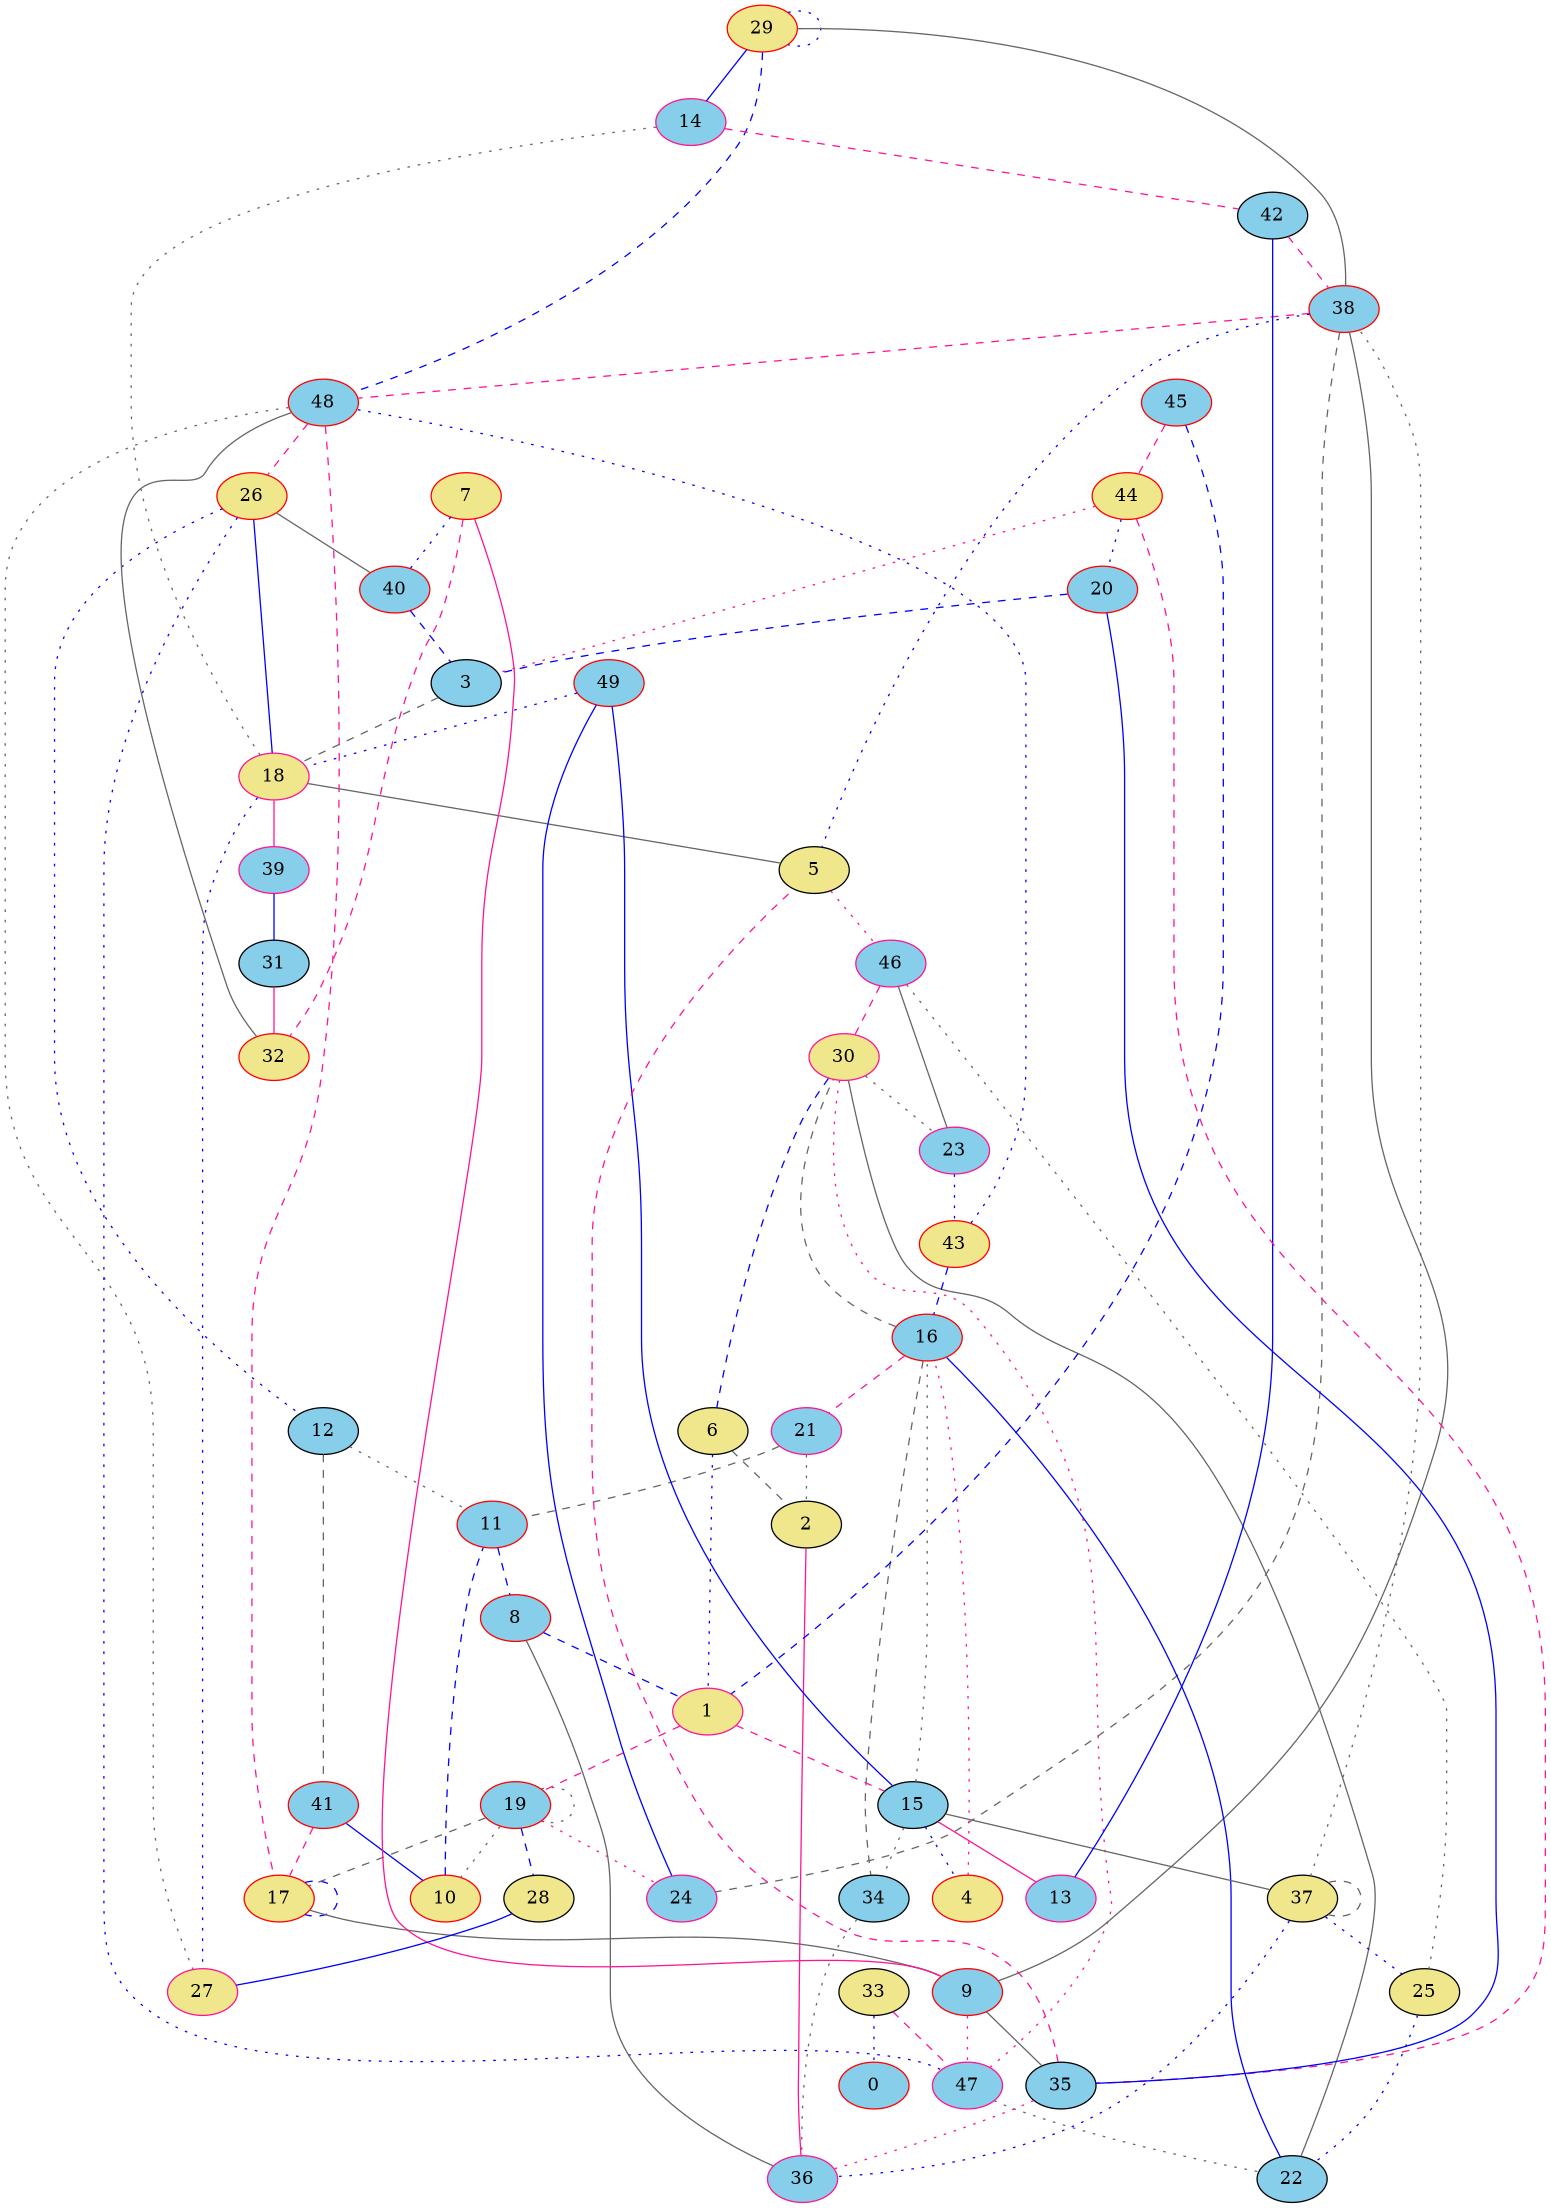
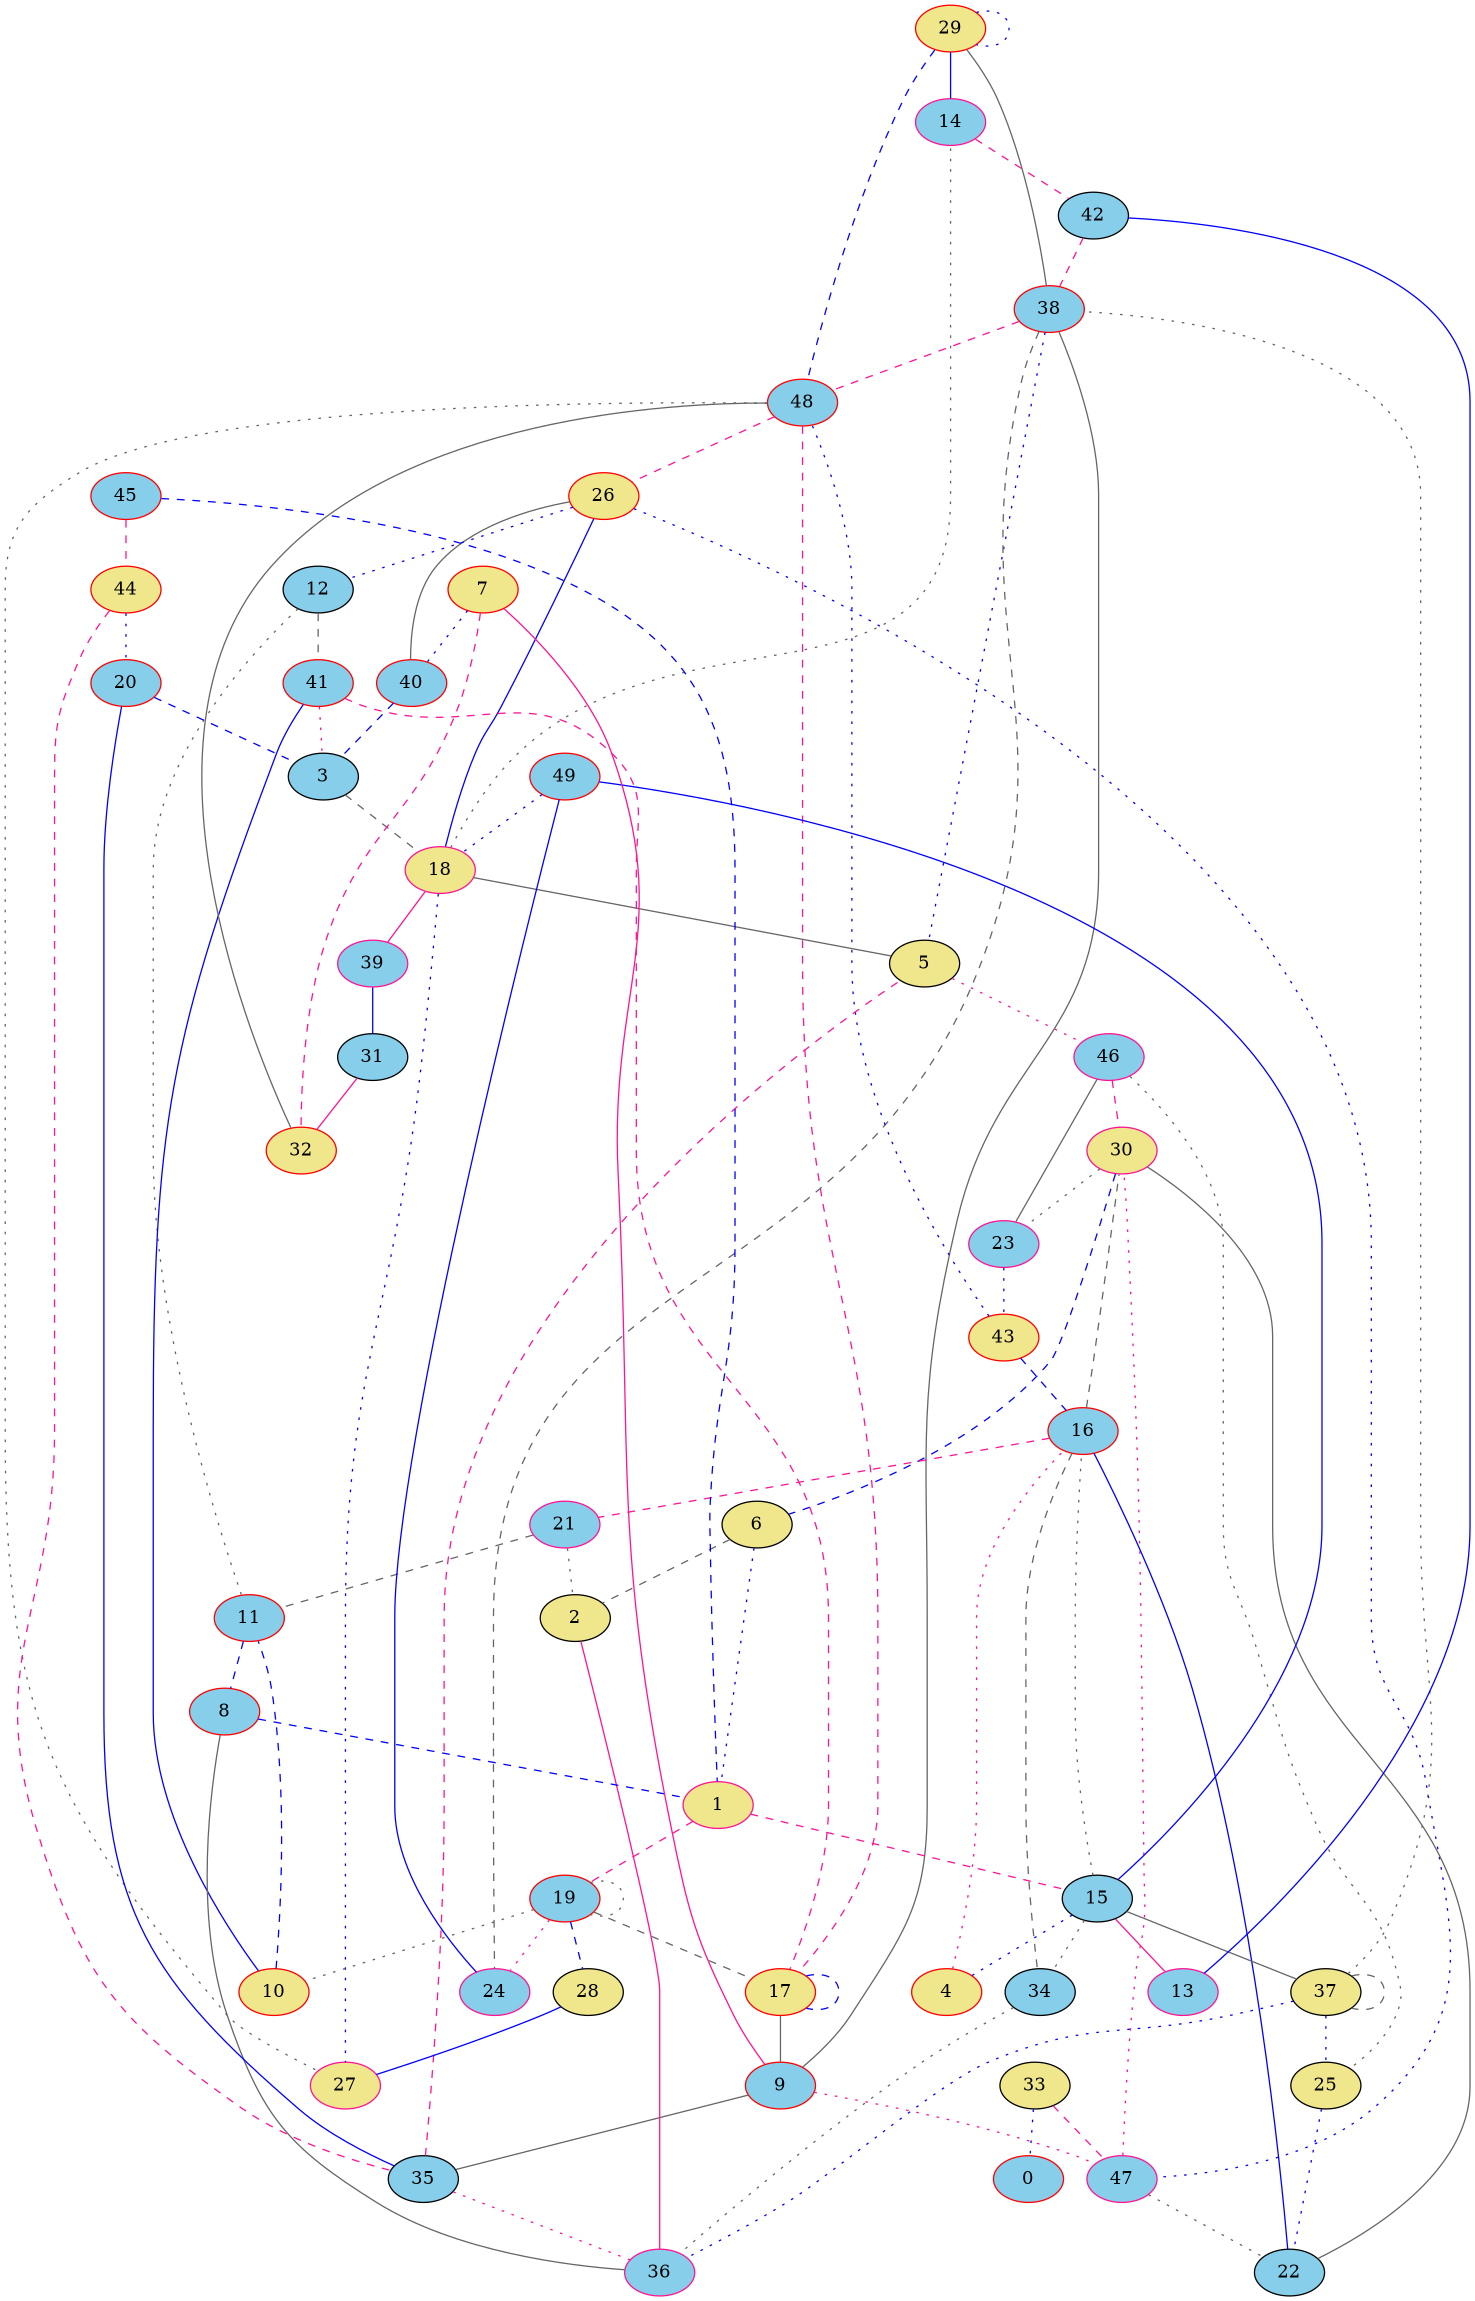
edge "44" -- "3": now "41" -- "3"
